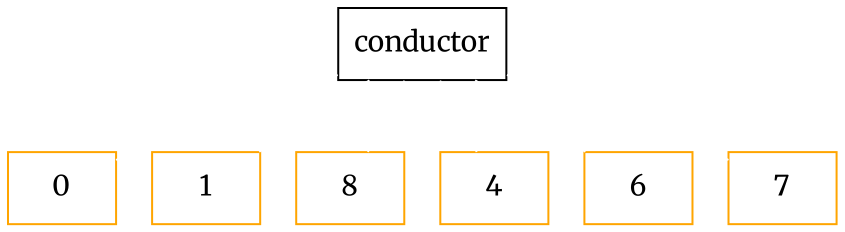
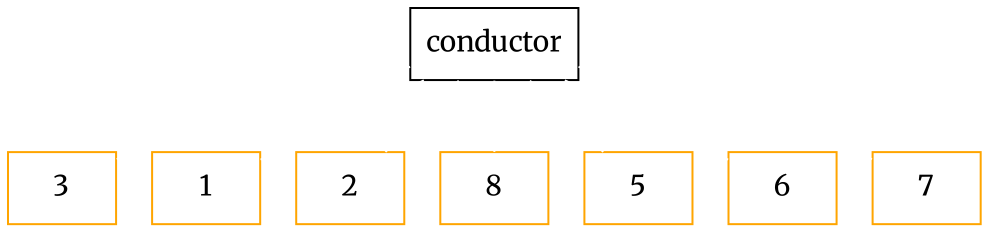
node "0": label "0" -> "3"
node "2": added
node "4": label "4" -> "5"
